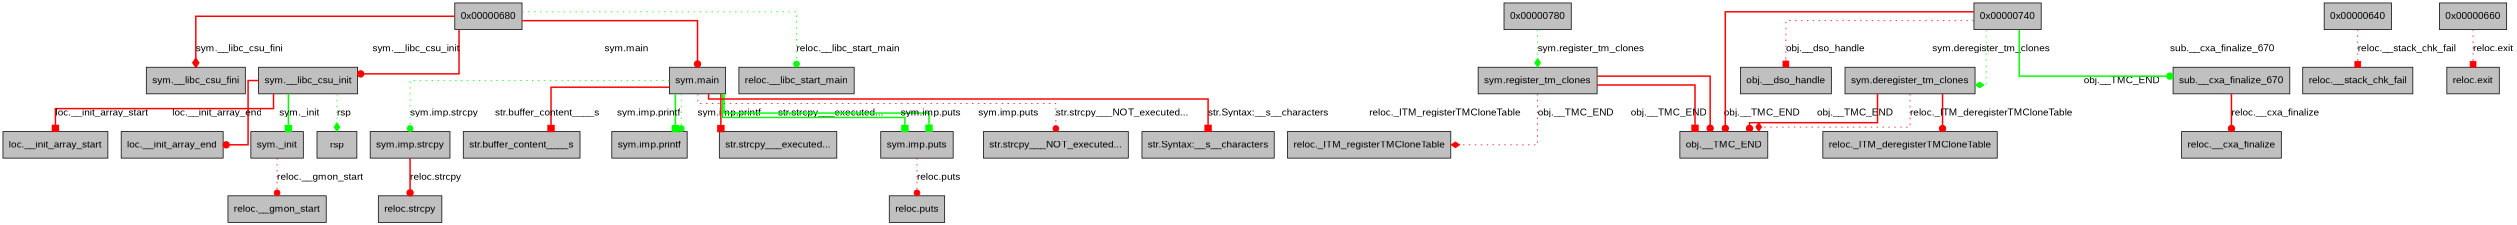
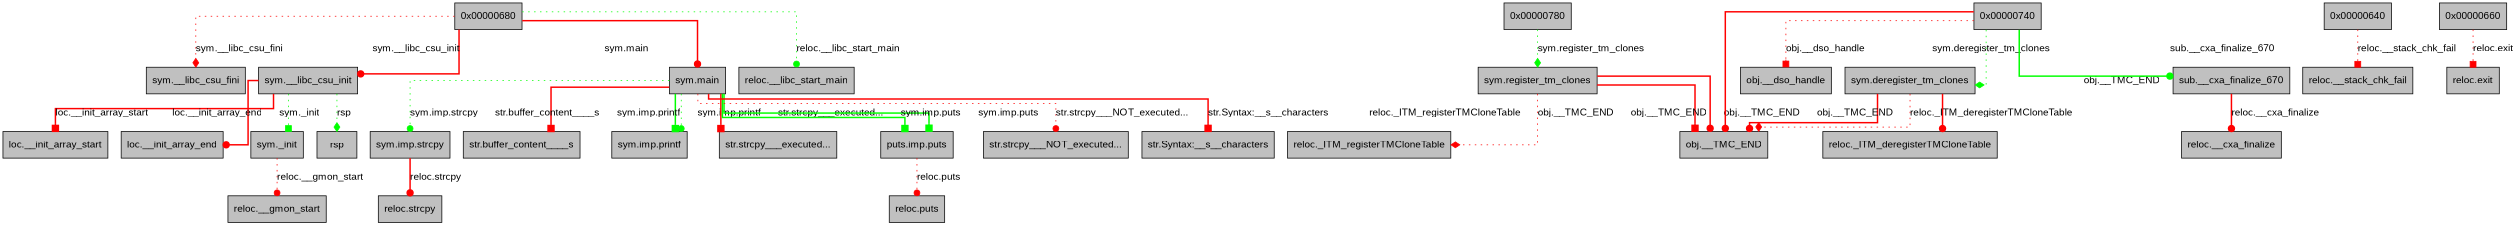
edge "0x00000680" -> "sym.__libc_csu_fini": style bold -> dotted
edge "sym.__libc_csu_init" -> "sym._init": style bold -> dotted
node "sym.imp.puts": label "sym.imp.puts" -> "puts.imp.puts"
